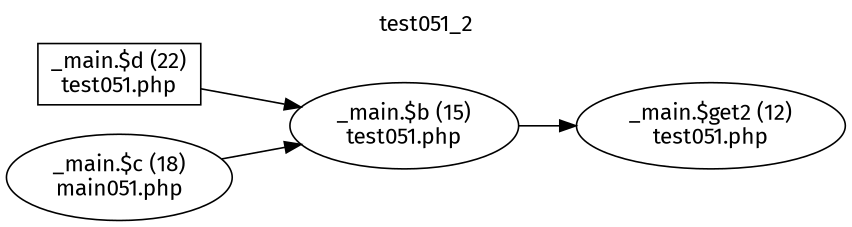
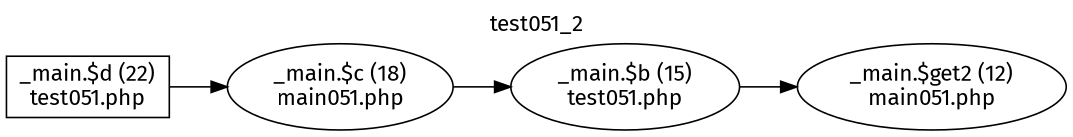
edge "_main.$d (22) test051.php" -> "_main.$b (15) test051.php": now "_main.$d (22) test051.php" -> "_main.$c (18) main051.php"
node "_main.$get2 (12) test051.php": label "_main.$get2 (12) test051.php" -> "_main.$get2 (12) main051.php"
